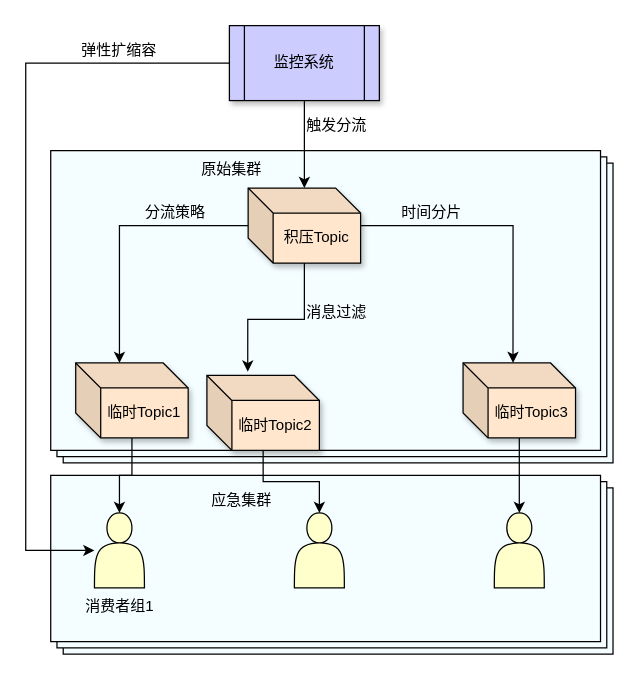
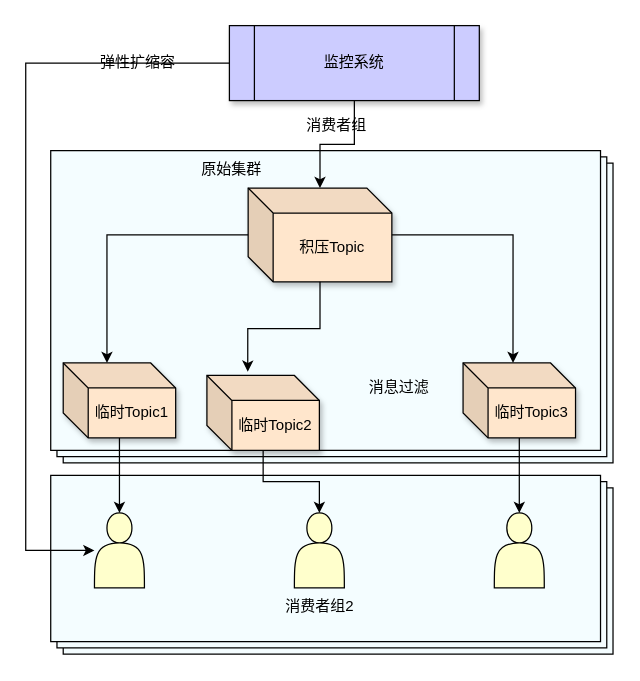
node "弹性扩缩容": moved (119, 51) -> (138, 63)
node "监控系统": size 150x75 -> 250x75
node "触发分流": label "触发分流" -> "消费者组"
node "分流策略": removed
node "时间分片": removed
node "积压Topic": size 113x75 -> 144x94
node "消息过滤": moved (337, 313) -> (399, 388)
node "临时Topic1": moved (132, 401) -> (119, 401)
node "应急集群": removed
node "消费者组1": removed
node "消费者组2": added
